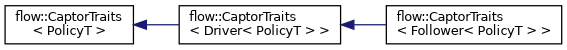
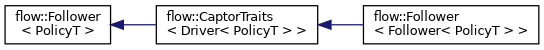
node "flow::CaptorTraits < PolicyT >": label "flow::CaptorTraits < PolicyT >" -> "flow::Follower < PolicyT >"
node "flow::CaptorTraits < Follower< PolicyT > >": label "flow::CaptorTraits < Follower< PolicyT > >" -> "flow::Follower < Follower< PolicyT > >"
